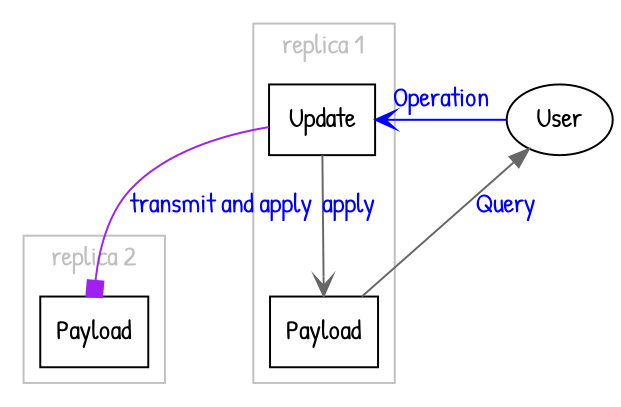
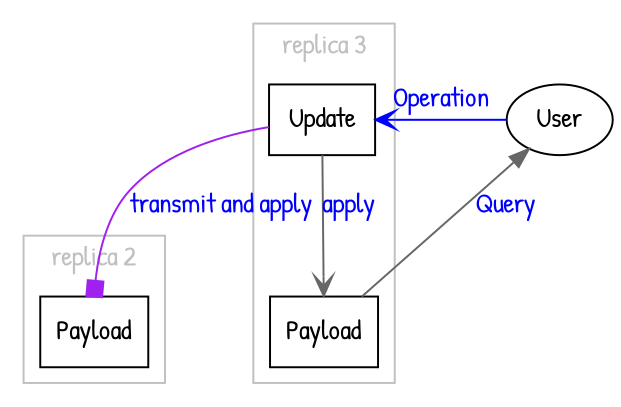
cluster "replica 1": label "replica 1" -> "replica 3"
